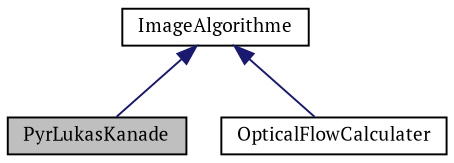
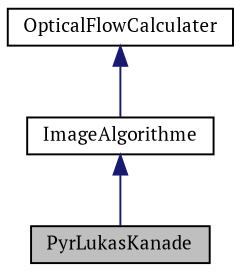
edge "OpticalFlowCalculater" -> "ImageAlgorithme": reversed
